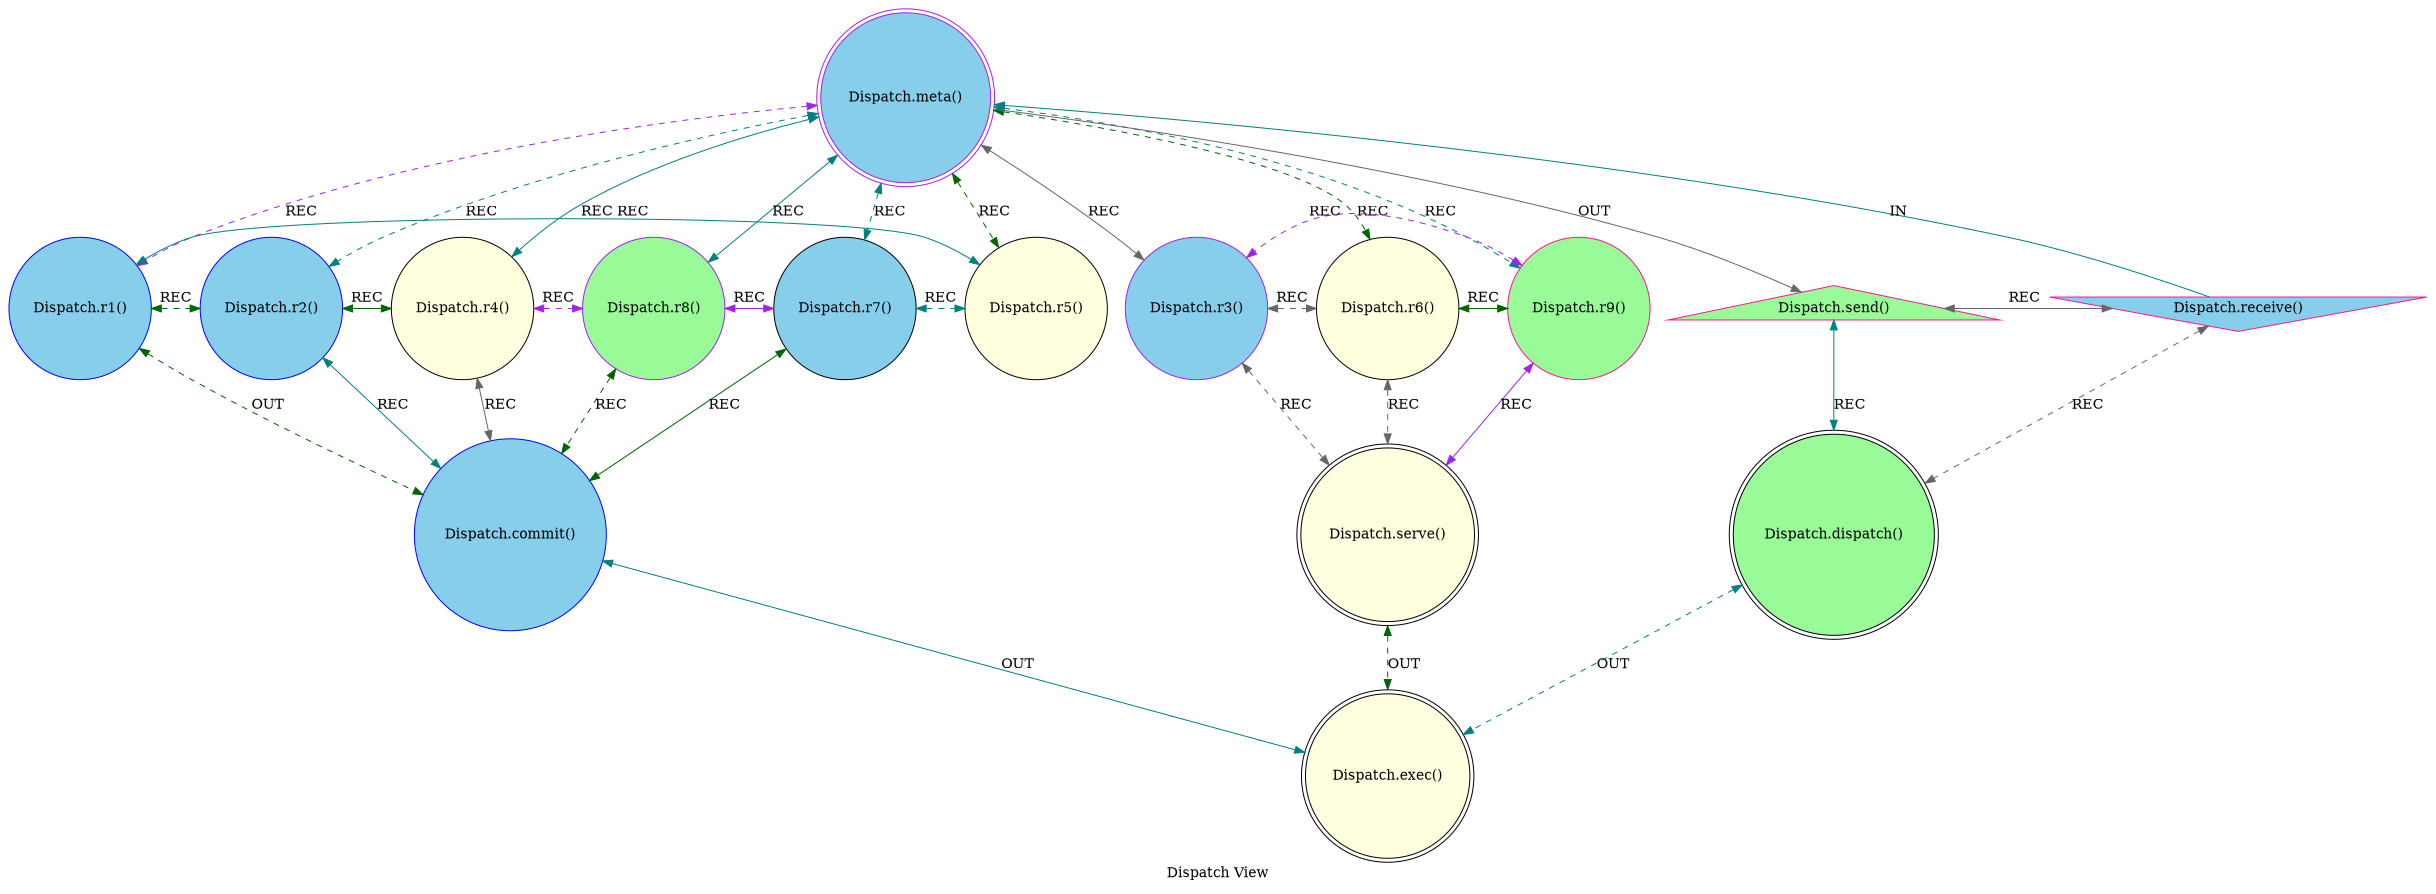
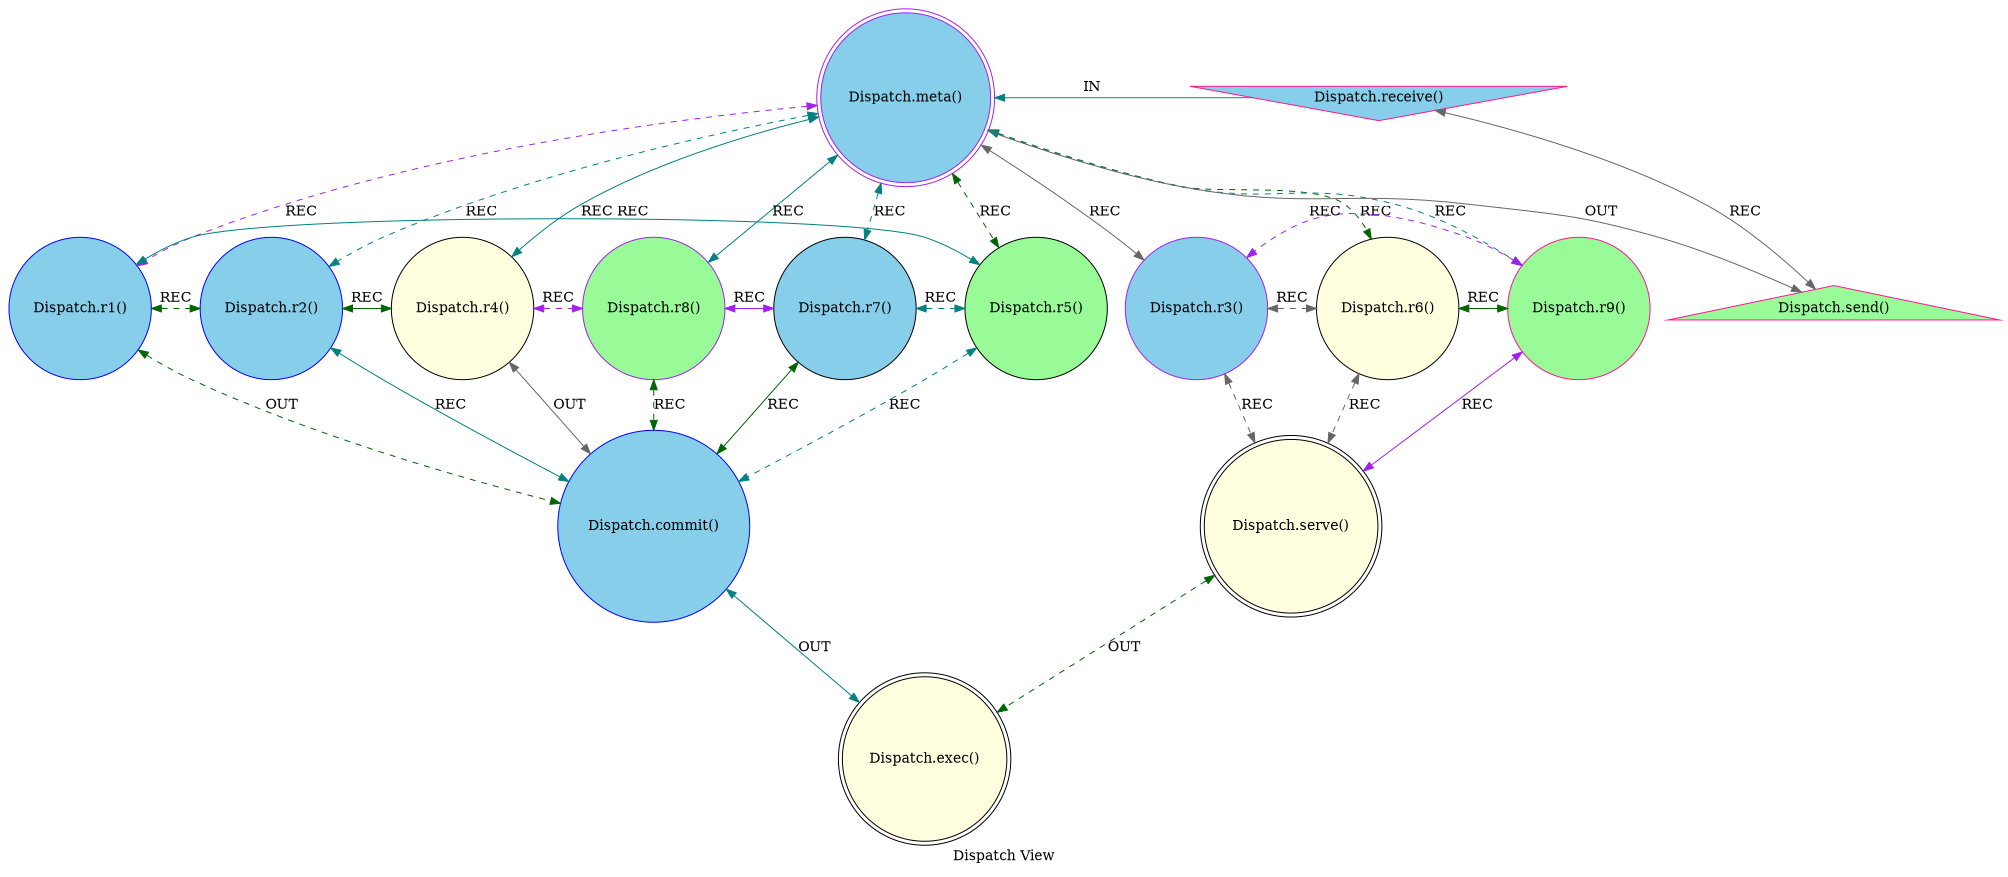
node "Dispatch.r5()": fillcolor lightyellow -> palegreen
edge "Dispatch.r4()" -- "Dispatch.commit()": label "REC" -> "OUT"
edge "Dispatch.r5()" -- "Dispatch.commit()": added, label "REC"
node "Dispatch.dispatch()": removed
